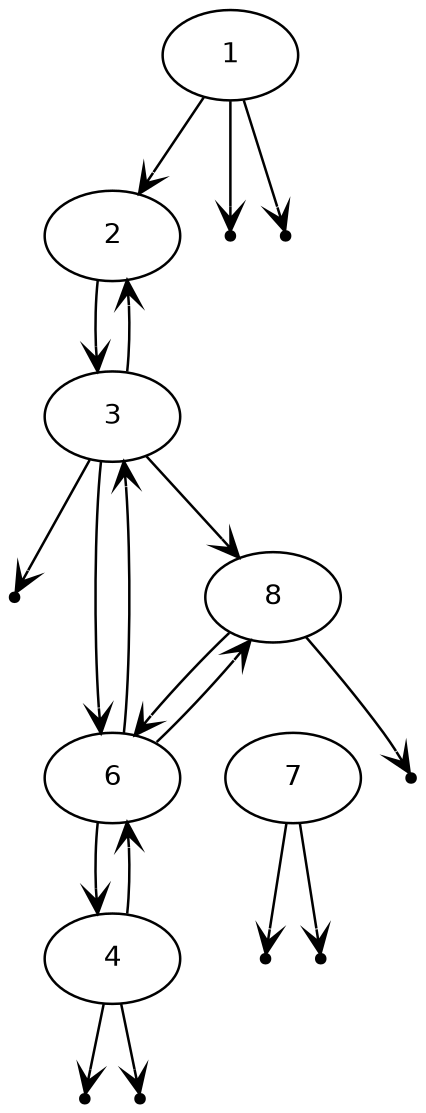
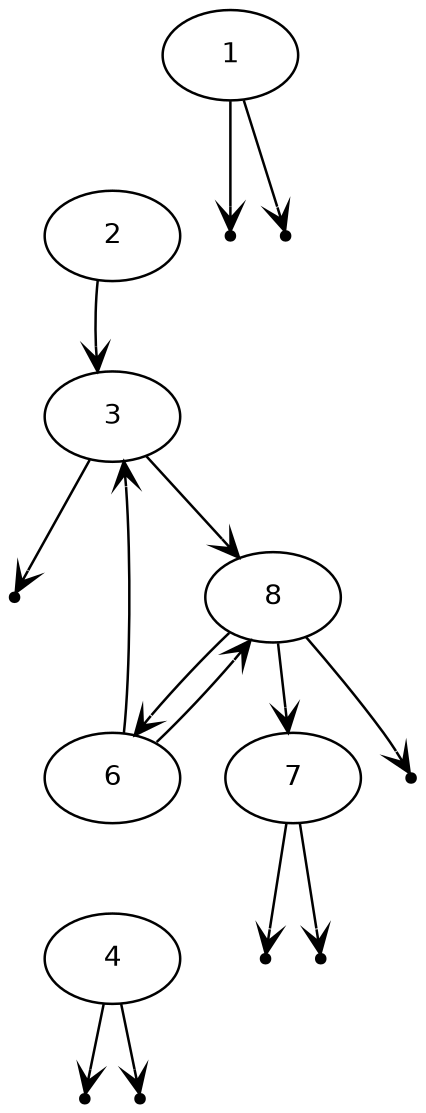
edge "1" -> "2": removed
edge "3" -> "2": removed
edge "3" -> "6": removed
edge "8" -> "7": added
edge "6" -> "4": removed
edge "4" -> "6": removed
